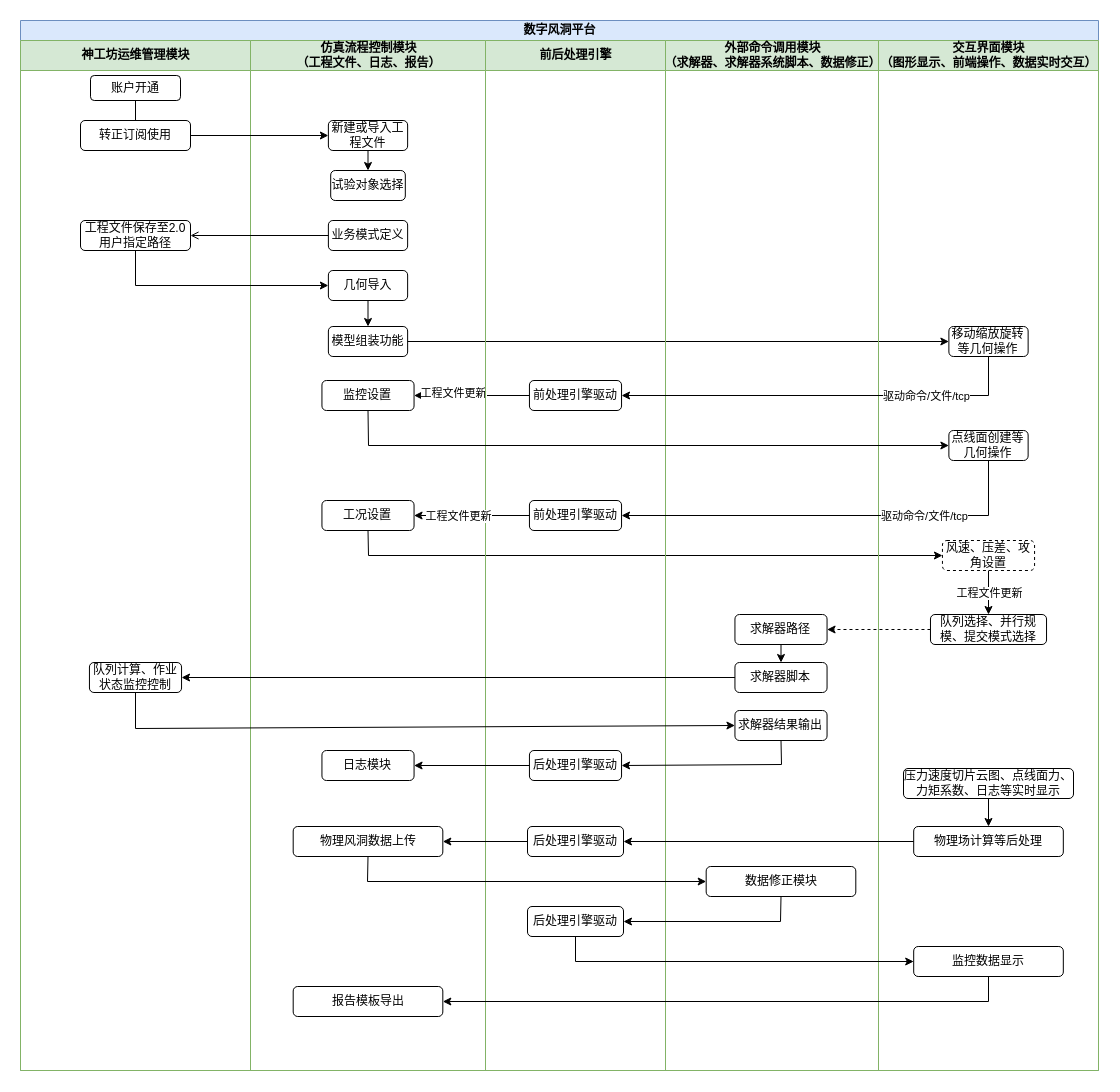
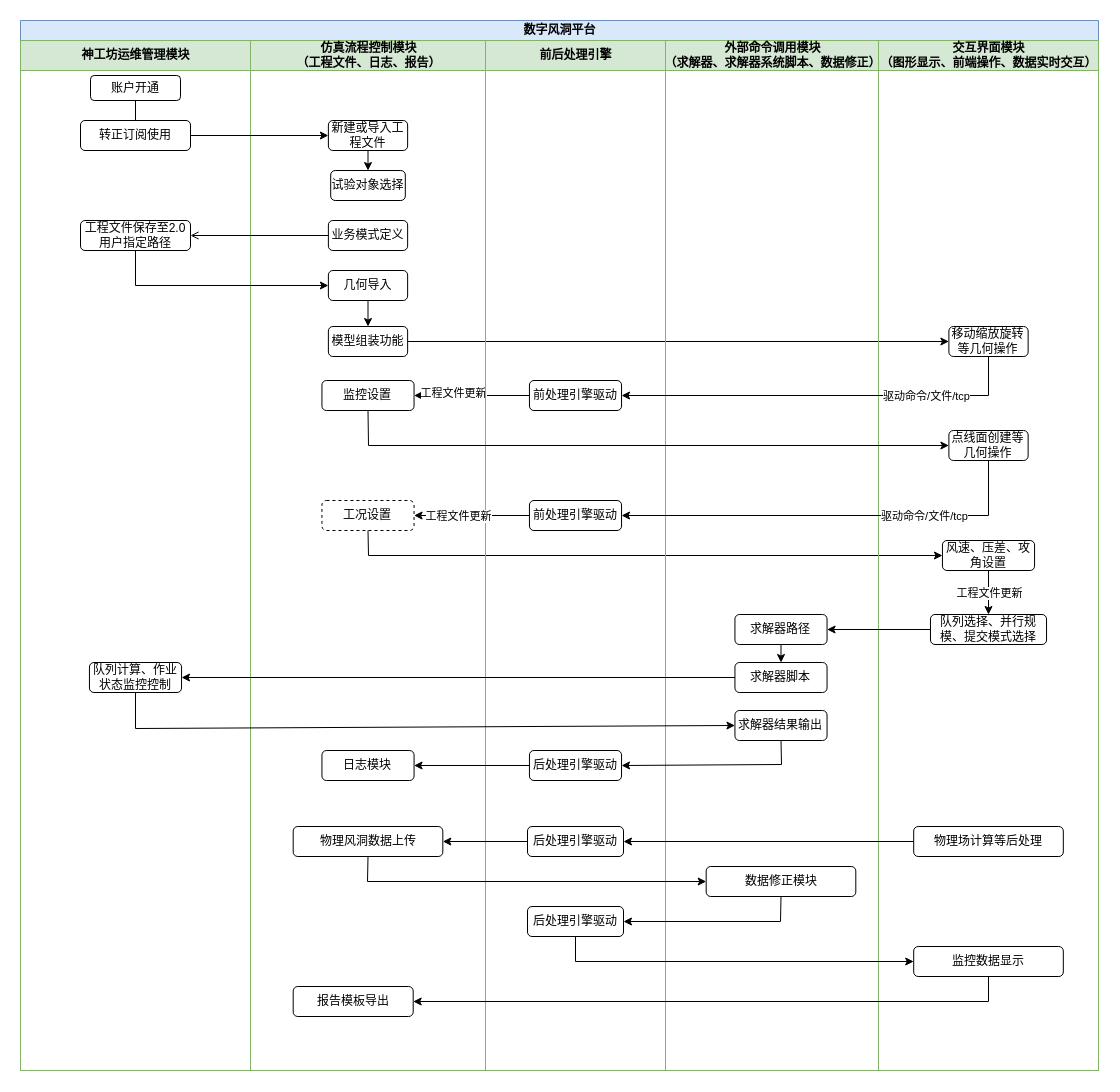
node "工况设置": style solid -> dashed
node "风速、压差、攻角设置": style dashed -> solid
edge "队列选择、并行规模、提交模式选择" -> "求解器路径": style dashed -> solid
node "压力速度切片云图、点线面力、力矩系数、日志等实时显示": removed
edge "压力速度切片云图、点线面力、力矩系数、日志等实时显示" -> "物理场计算等后处理": removed
node "报告模板导出": size 150x30 -> 120x30
